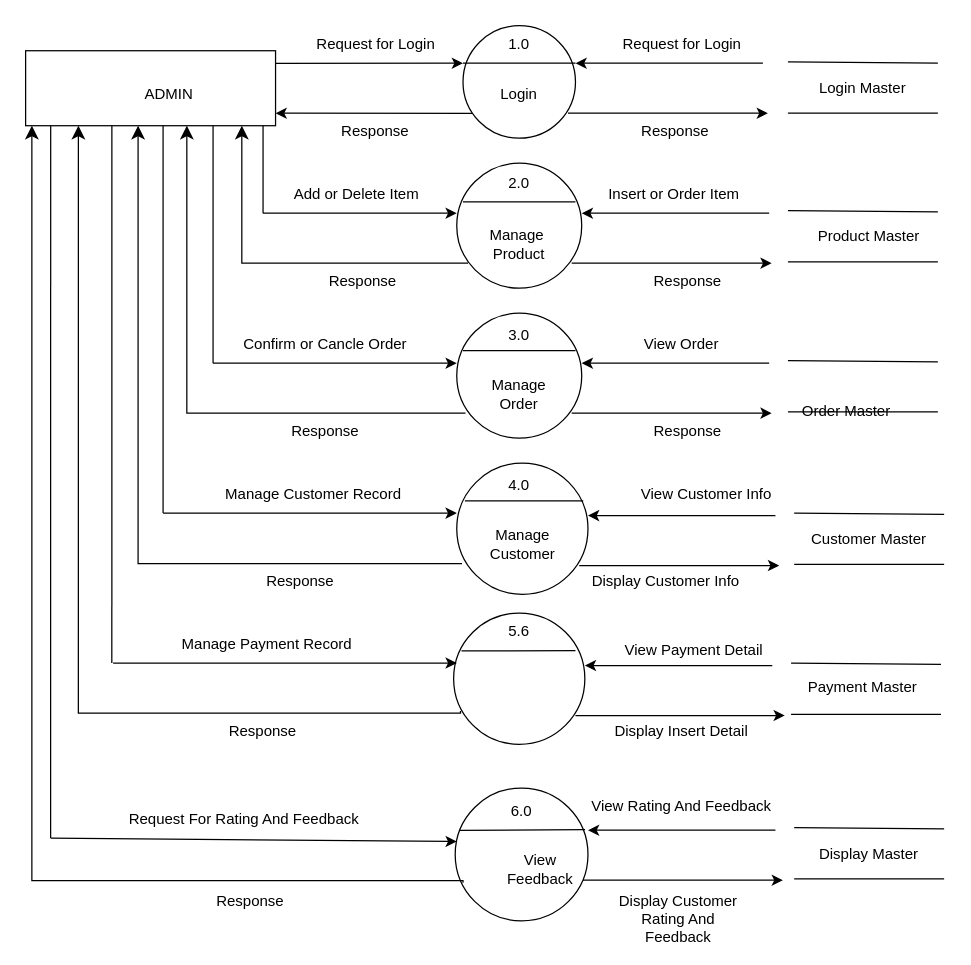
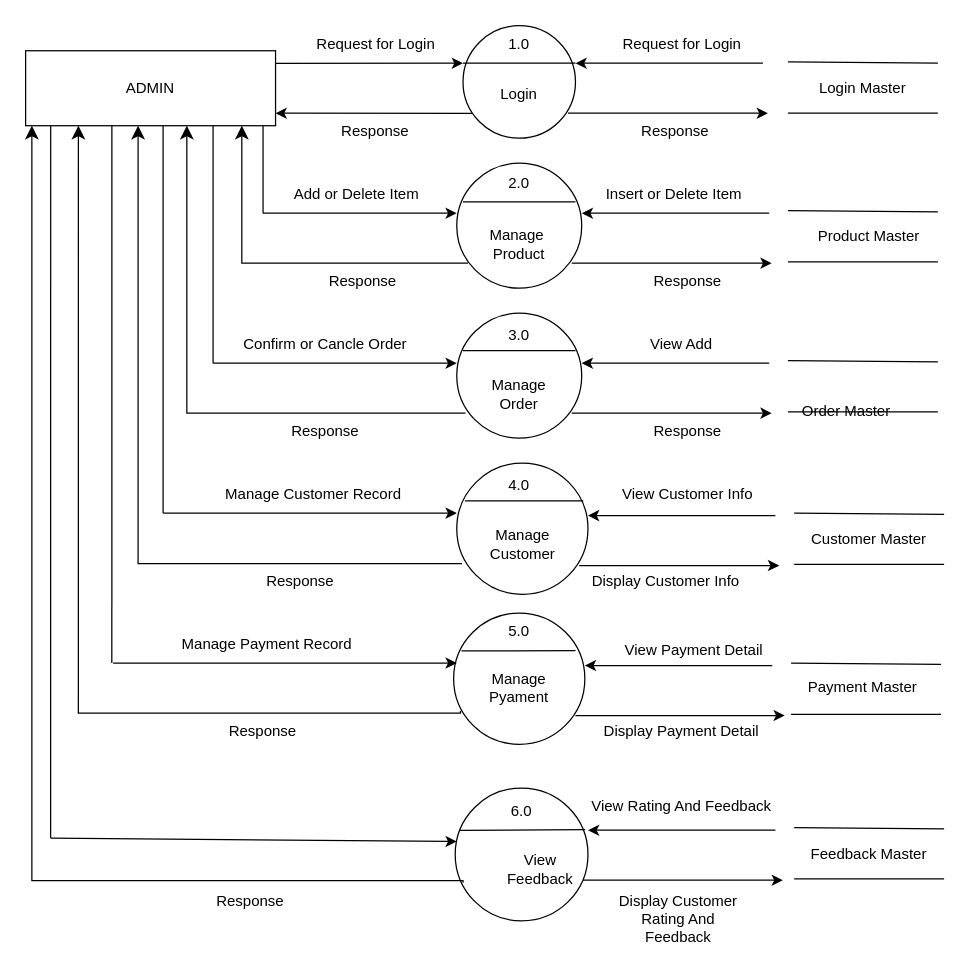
node "ADMIN": moved (169, 94) -> (151, 88)
node "Insert or Order Item": label "Insert or Order Item" -> "Insert or Delete Item"
node "View Order": label "View Order" -> "View Add"
node "View Customer Info": moved (707, 494) -> (688, 494)
node "5.6": label "5.6" -> "5.0"
node "Manage Pyament": added
node "Display Insert Detail": label "Display Insert Detail" -> "Display Payment Detail"
node "Request For Rating And Feedback": removed
node "Display Master": label "Display Master" -> "Feedback Master"
